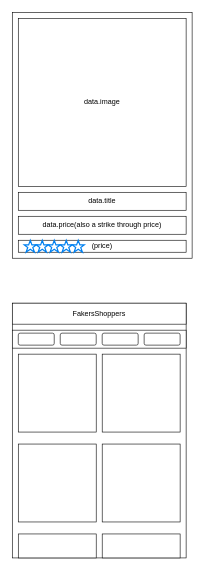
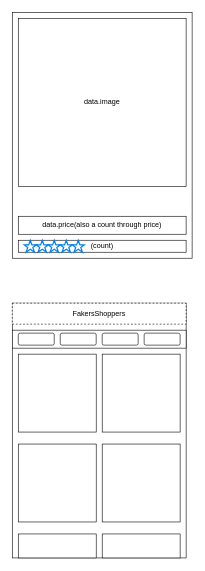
node "data.title": removed
node "data.price(also a strike through price)": label "data.price(also a strike through price)" -> "data.price(also a count through price)"
node "(price)": label "(price)" -> "(count)"
node "FakersShoppers": style solid -> dashed
